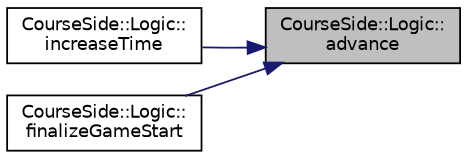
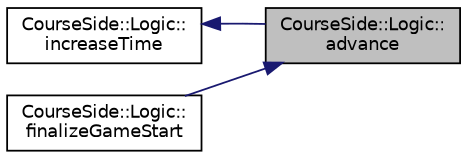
edge "CourseSide::Logic:: increaseTime" -> "CourseSide::Logic:: advance": reversed
